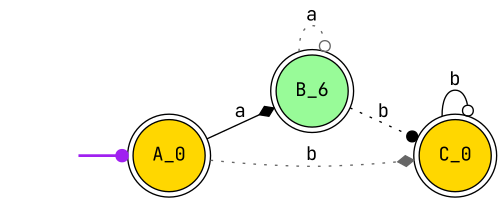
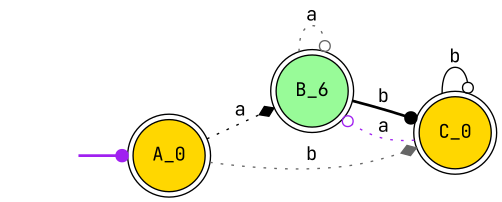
edge "B_6" -> "C_0": style dotted -> bold
edge "A_0" -> "B_6": style solid -> dotted
edge "C_0" -> "B_6": added, label "a"
